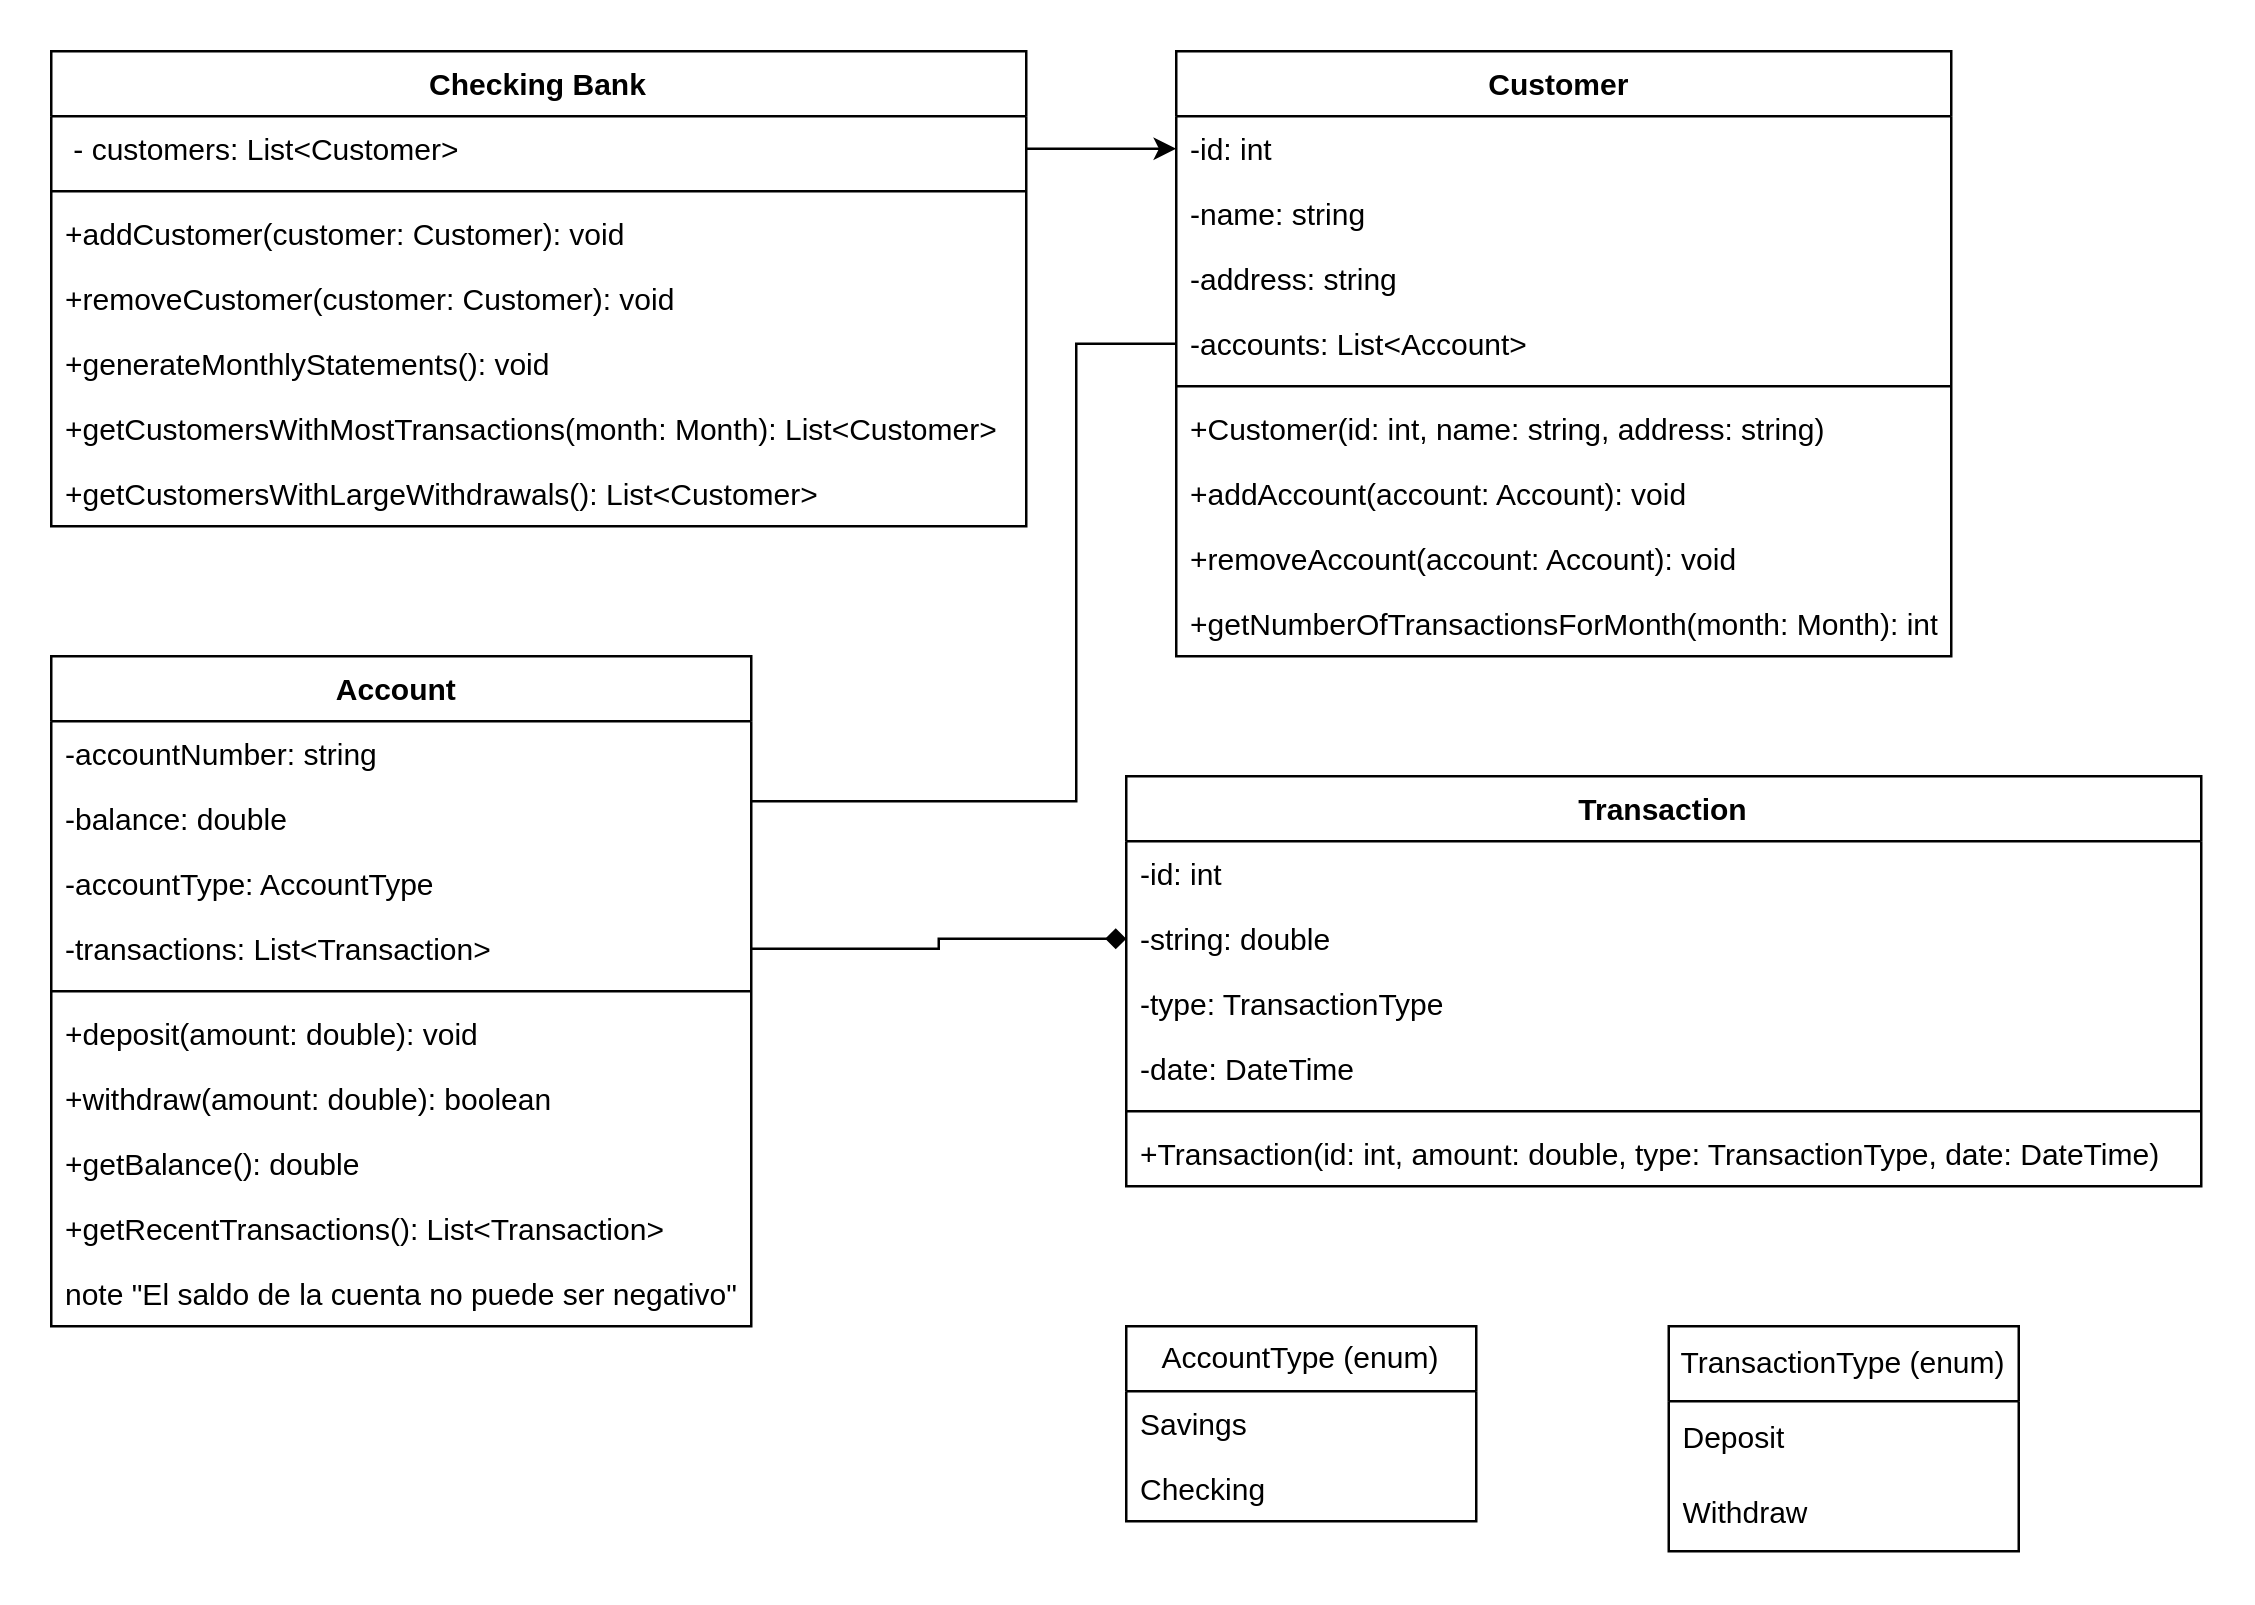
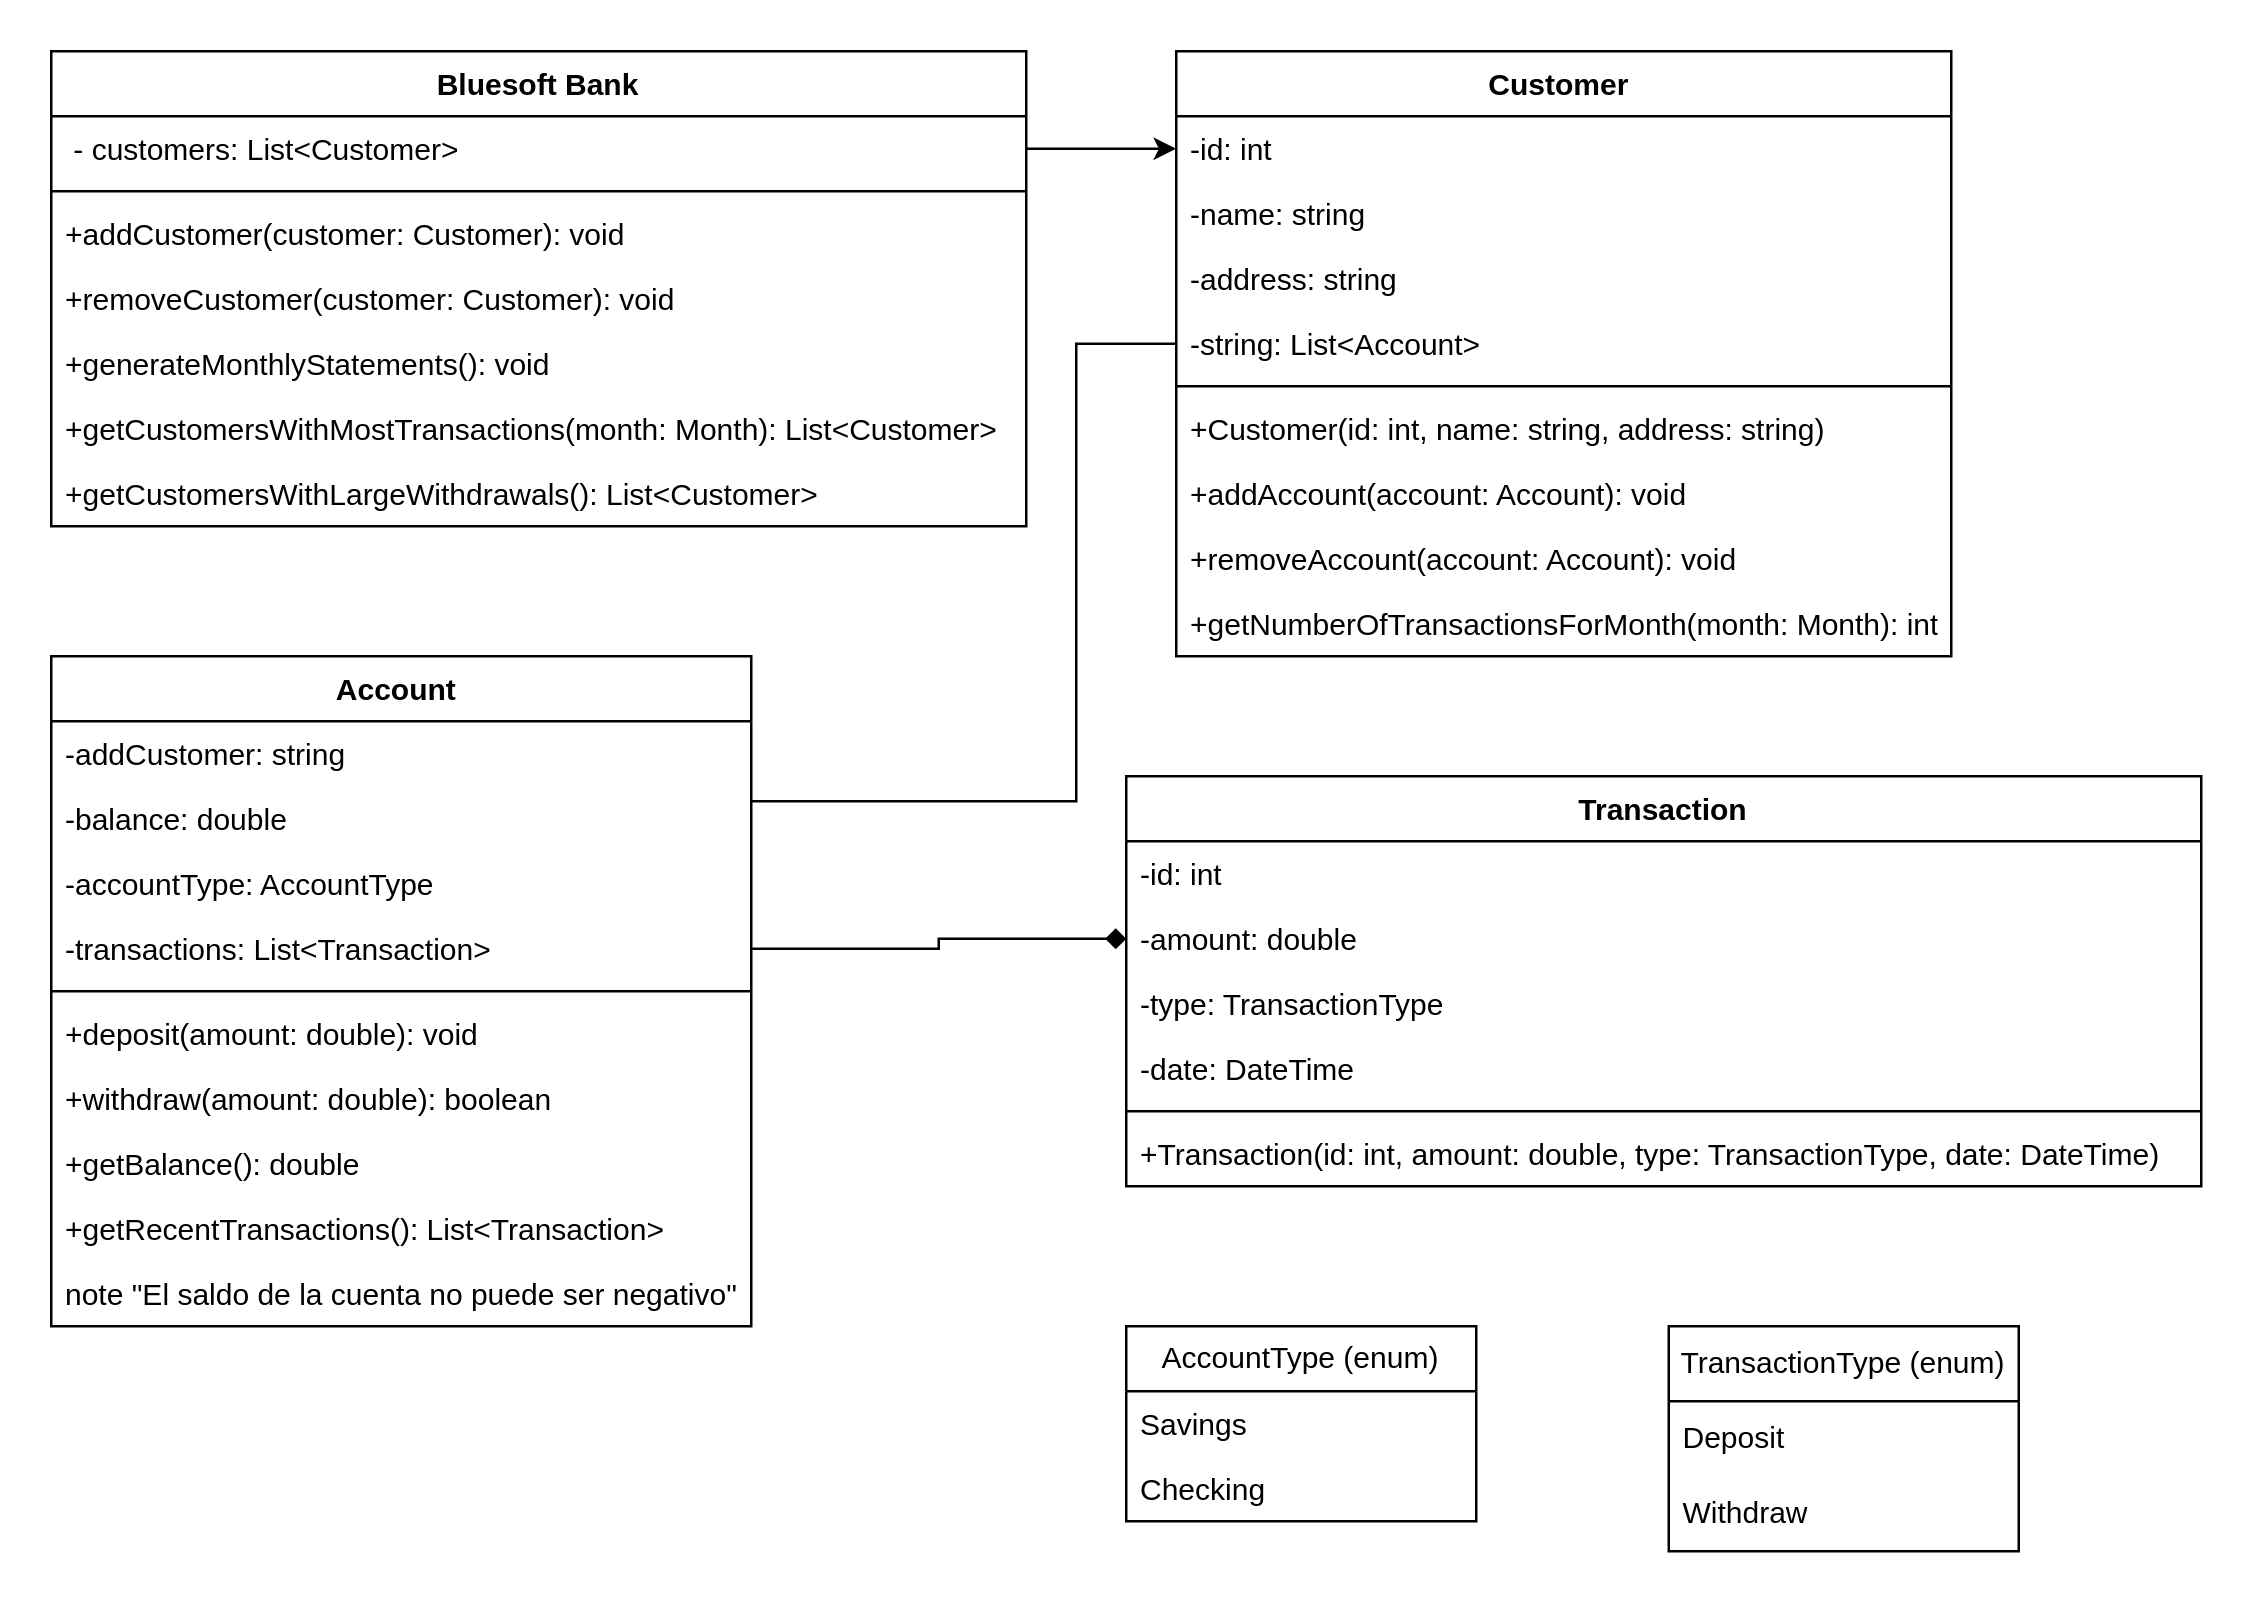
node "Checking Bank": label "Checking Bank" -> "Bluesoft Bank"
node "-accounts: List<Account>": label "-accounts: List<Account>" -> "-string: List<Account>"
node "-accountNumber: string": label "-accountNumber: string" -> "-addCustomer: string"
node "-string: double": label "-string: double" -> "-amount: double"
